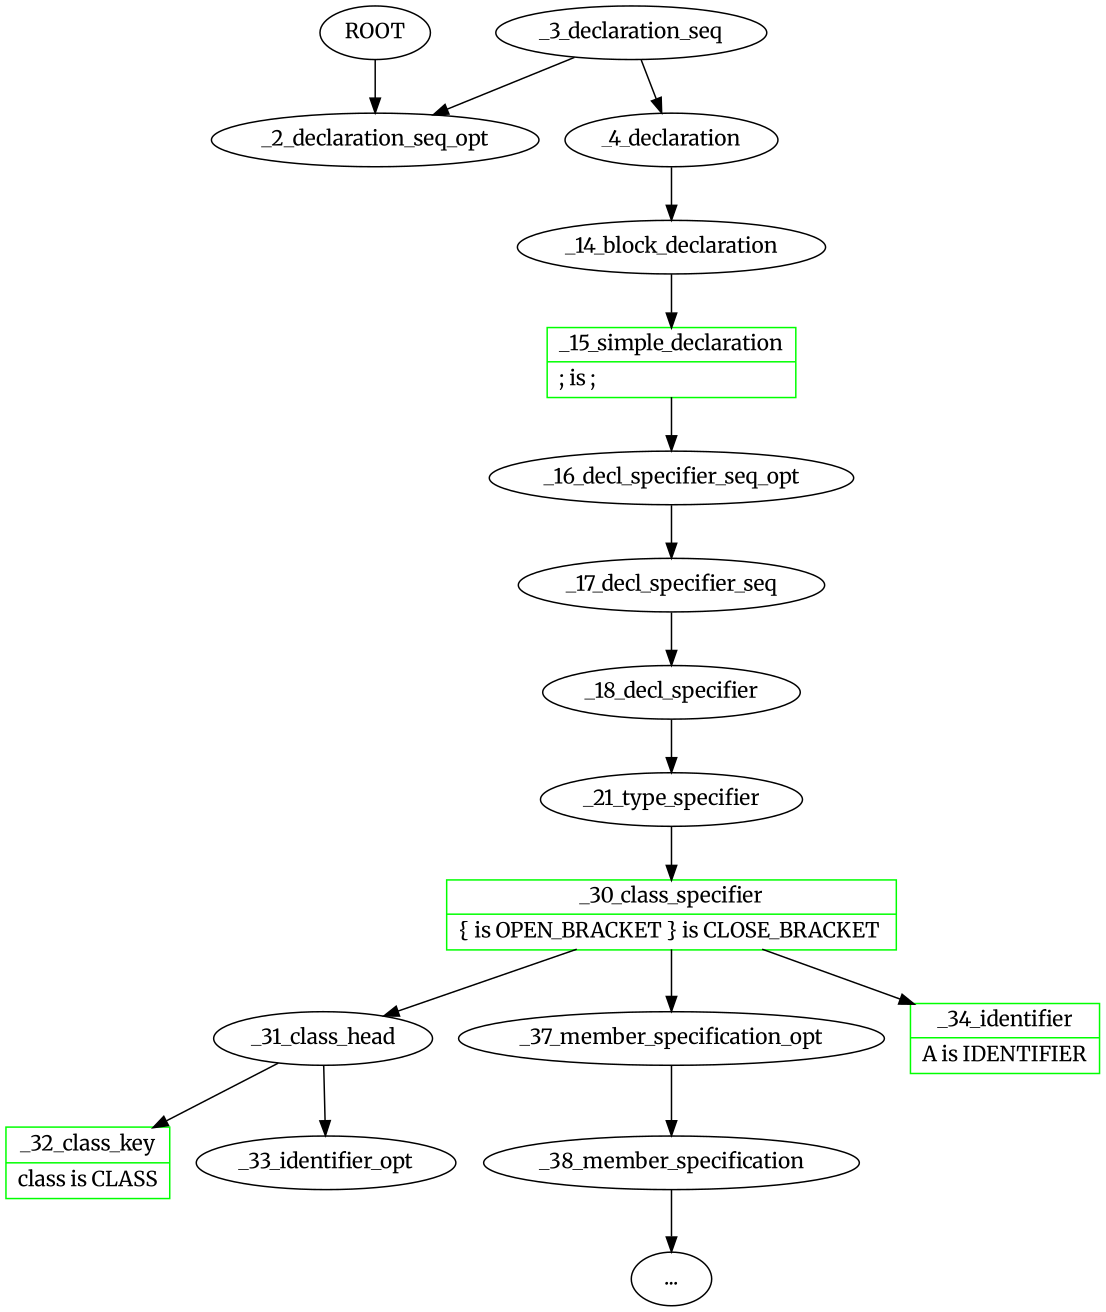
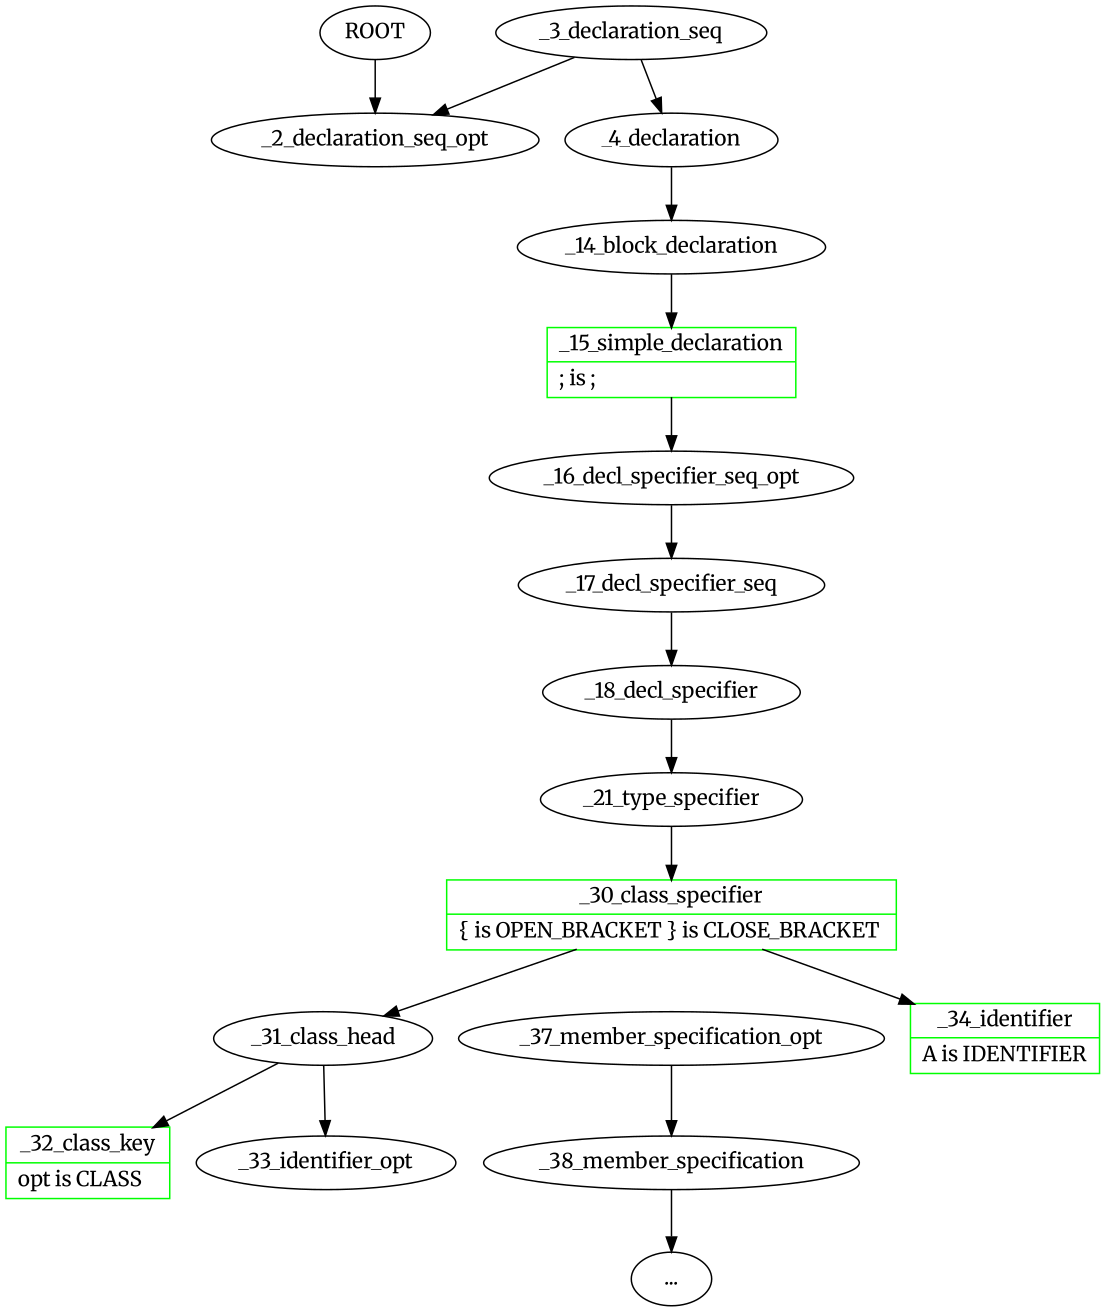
edge "_30_class_specifier" -> "_37_member_specification_opt": removed
node "_32_class_key": text "class is CLASS" -> "opt is CLASS"
